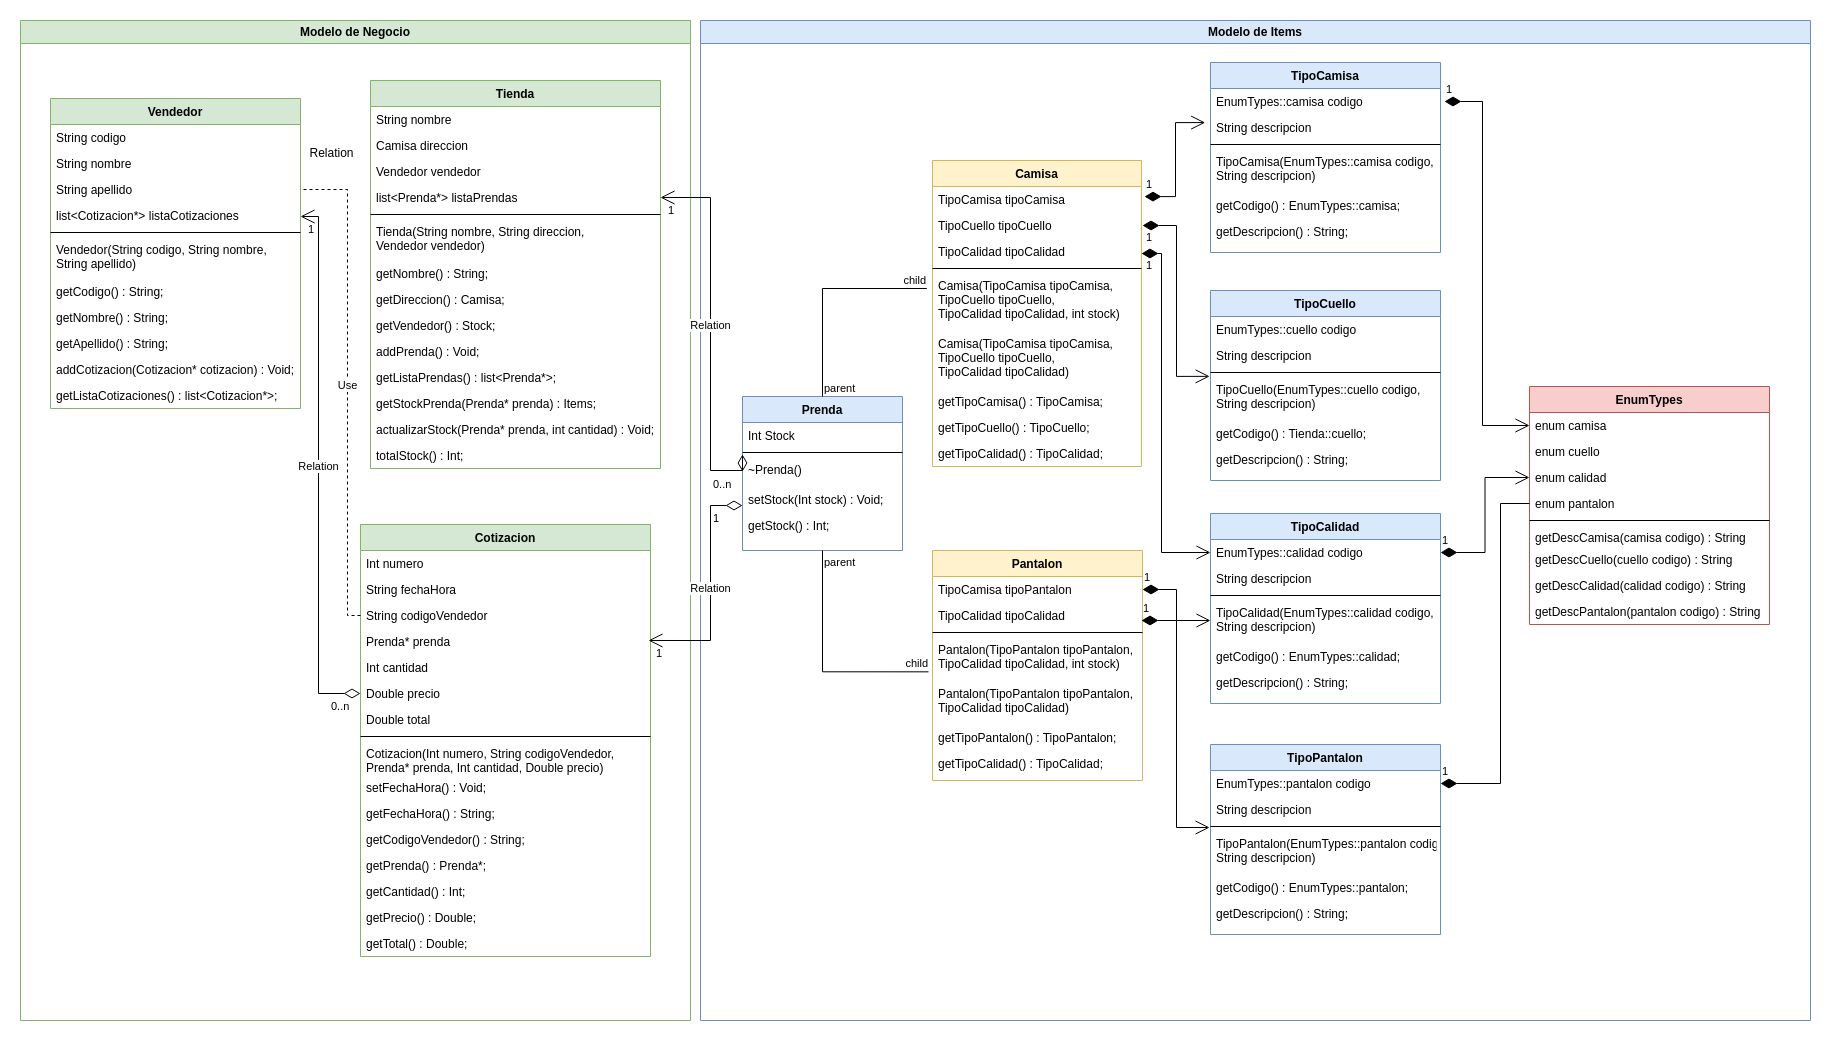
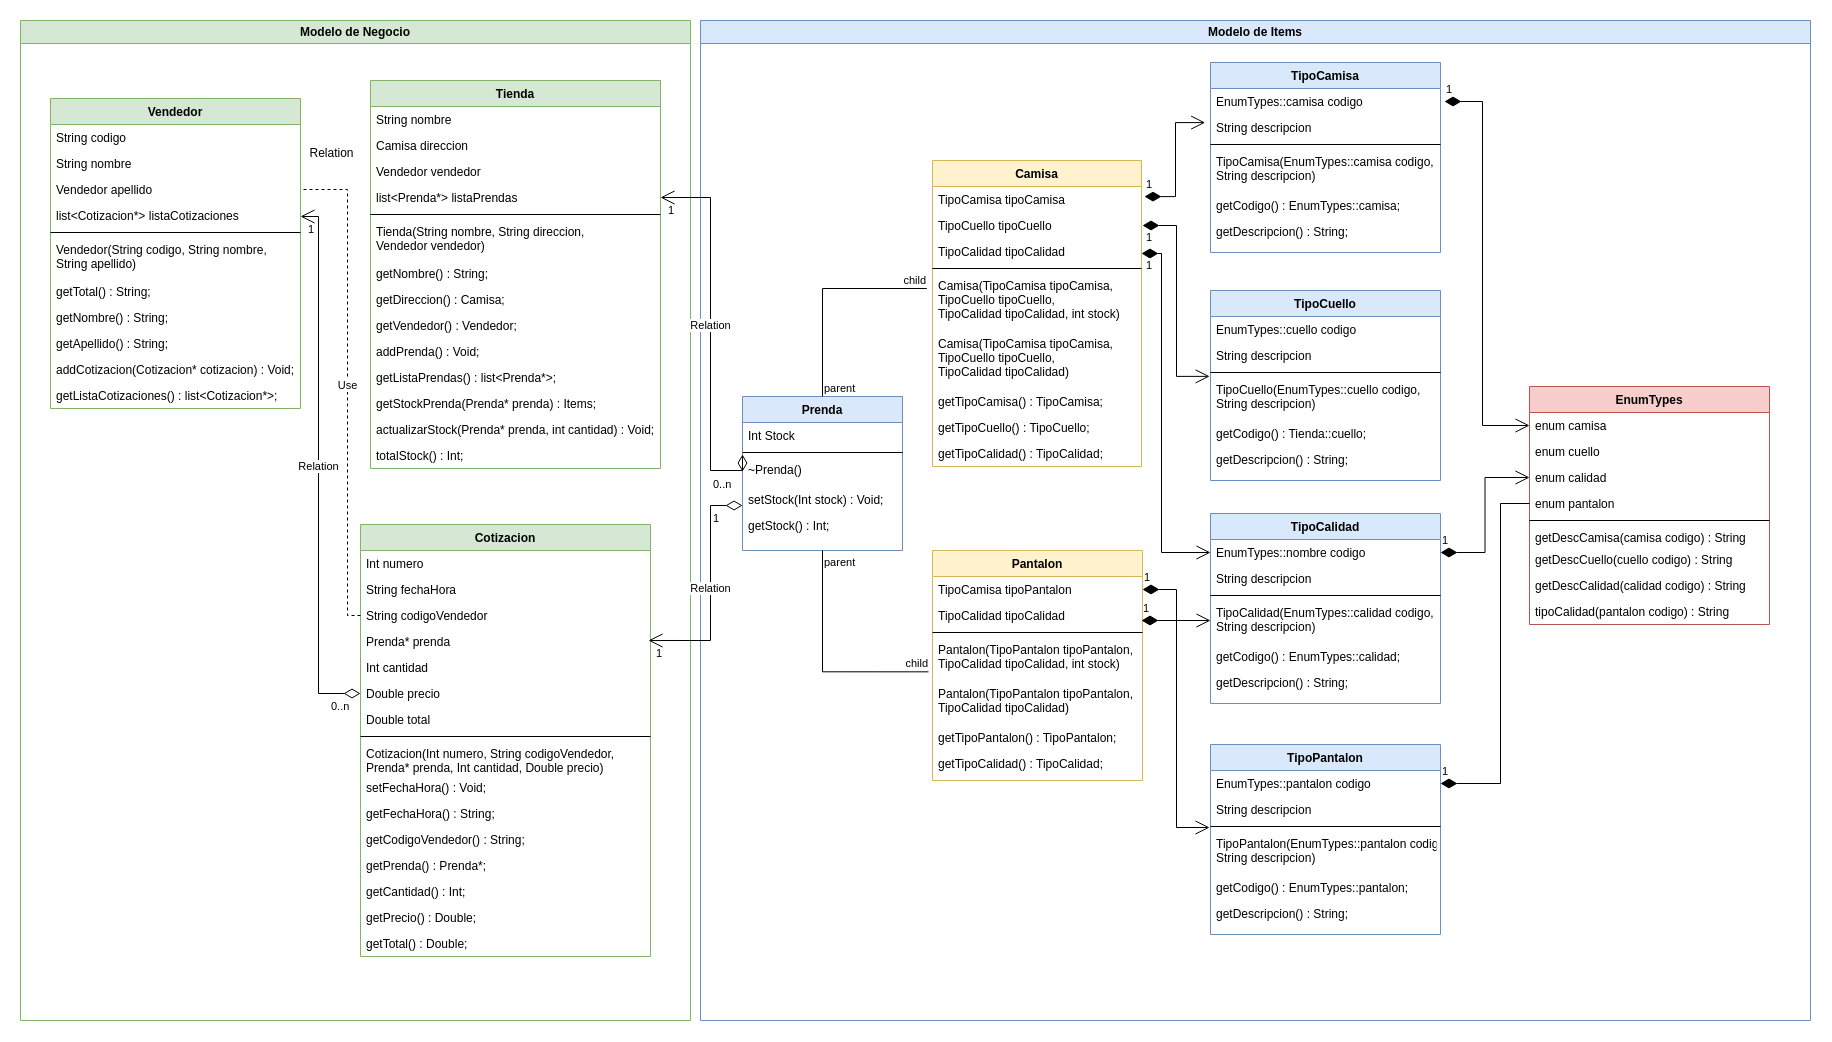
node "String apellido": label "String apellido" -> "Vendedor apellido"
node "getCodigo() : String;": label "getCodigo() : String;" -> "getTotal() : String;"
node "getVendedor() : Stock;": label "getVendedor() : Stock;" -> "getVendedor() : Vendedor;"
node "EnumTypes::calidad codigo": label "EnumTypes::calidad codigo" -> "EnumTypes::nombre codigo"
node "getDescPantalon(pantalon codigo) : String": label "getDescPantalon(pantalon codigo) : String" -> "tipoCalidad(pantalon codigo) : String"
